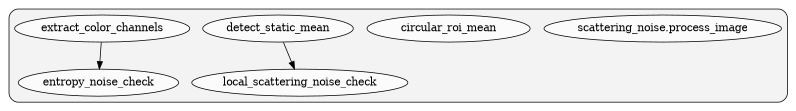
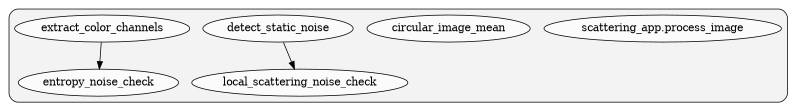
node "detect_static_mean": label "detect_static_mean" -> "detect_static_noise"
node "circular_roi_mean": label "circular_roi_mean" -> "circular_image_mean"
node "scattering_noise.process_image": label "scattering_noise.process_image" -> "scattering_app.process_image"
